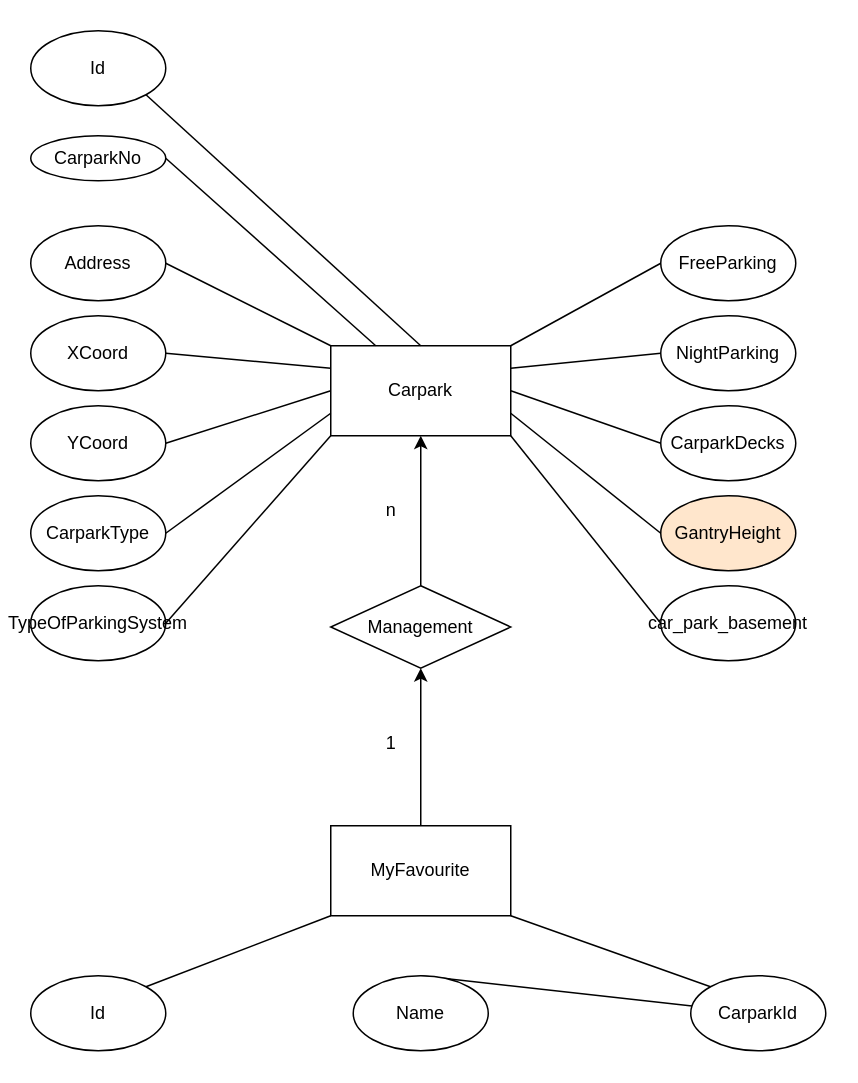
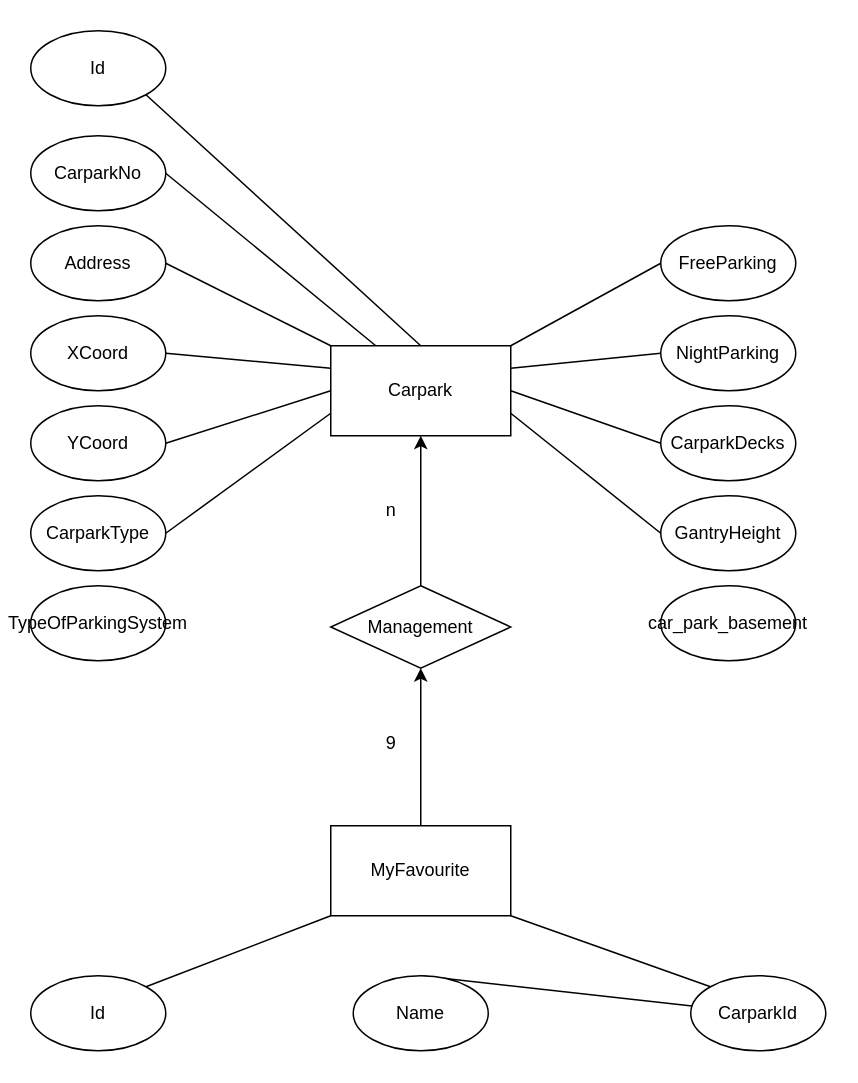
node "CarparkNo": size 135x45 -> 135x75
edge "Carpark" -- "TypeOfParkingSystem": removed
edge "Carpark" -- "car_park_basement": removed
node "GantryHeight": fillcolor #ffe6cc -> #ffffff
node "1": label "1" -> "9"
